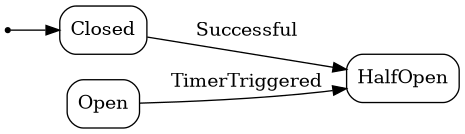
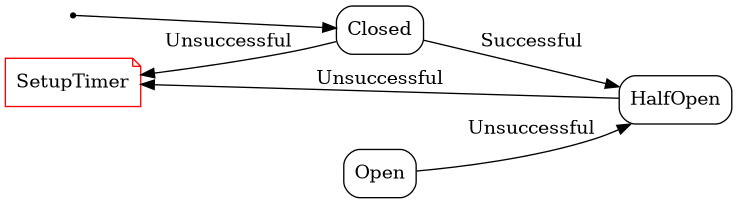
node "SetupTimer": added
edge "Open" -> "HalfOpen": label "TimerTriggered" -> "Unsuccessful"
